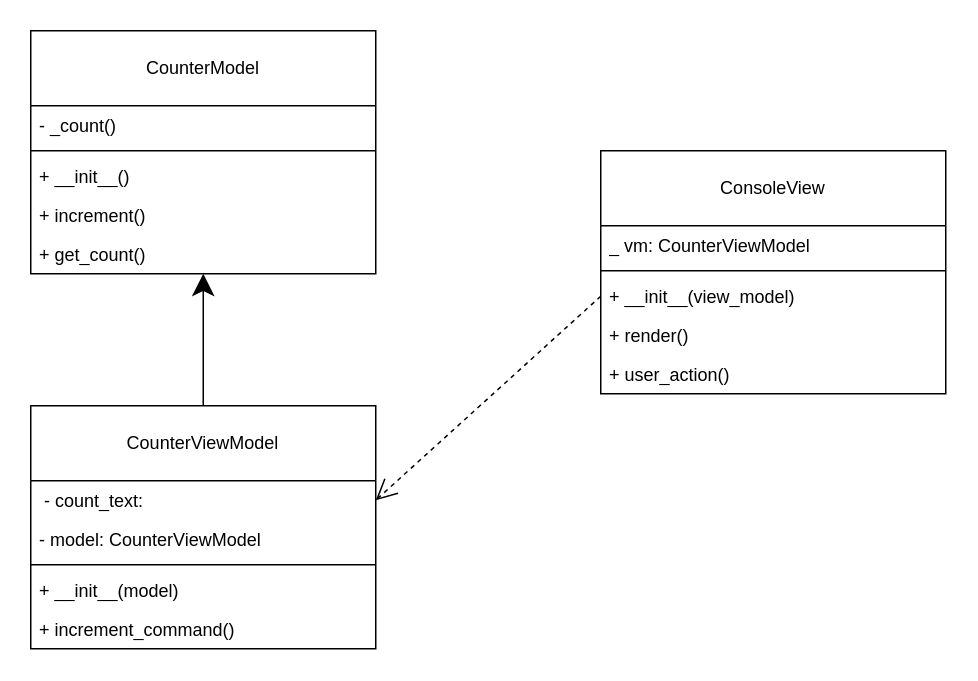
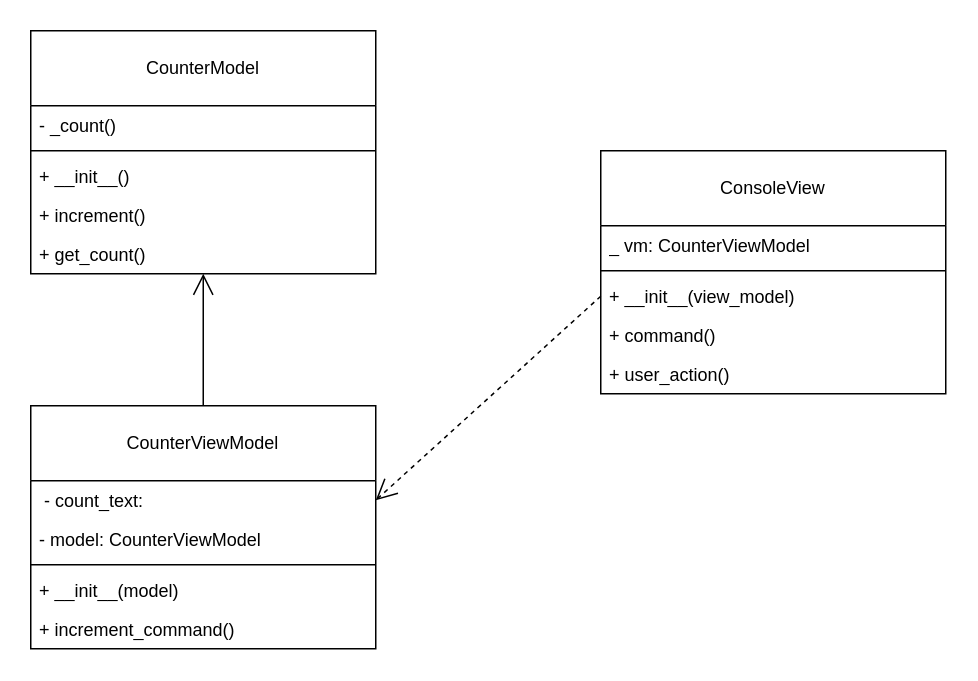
edge "CounterViewModel" -> "+ get_count()": arrowhead classic -> open
node "+ render()": label "+ render()" -> "+ command()"
